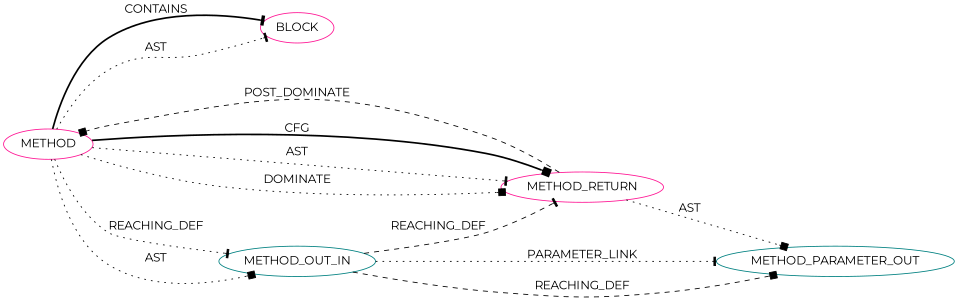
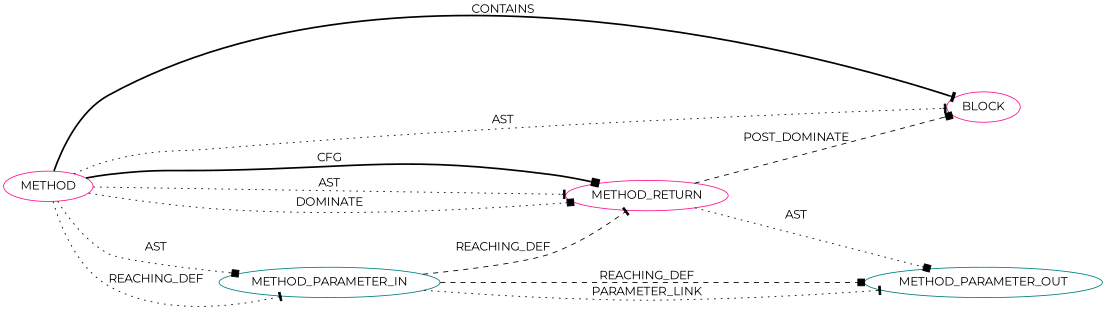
edge "METHOD_RETURN" -> "METHOD": now "METHOD_RETURN" -> "BLOCK"
node "METHOD_OUT_IN": label "METHOD_OUT_IN" -> "METHOD_PARAMETER_IN"
